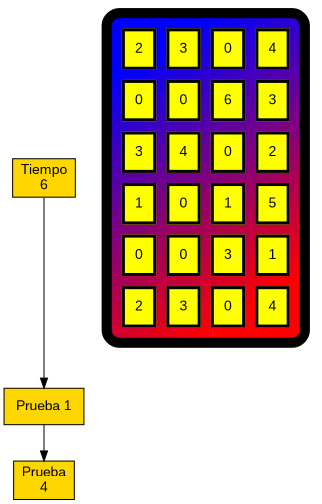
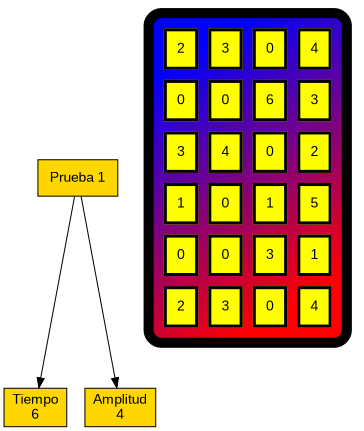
edge "Tiempo 6" -> "Prueba 1": reversed
node "Prueba 4": label "Prueba 4" -> "Amplitud 4"
